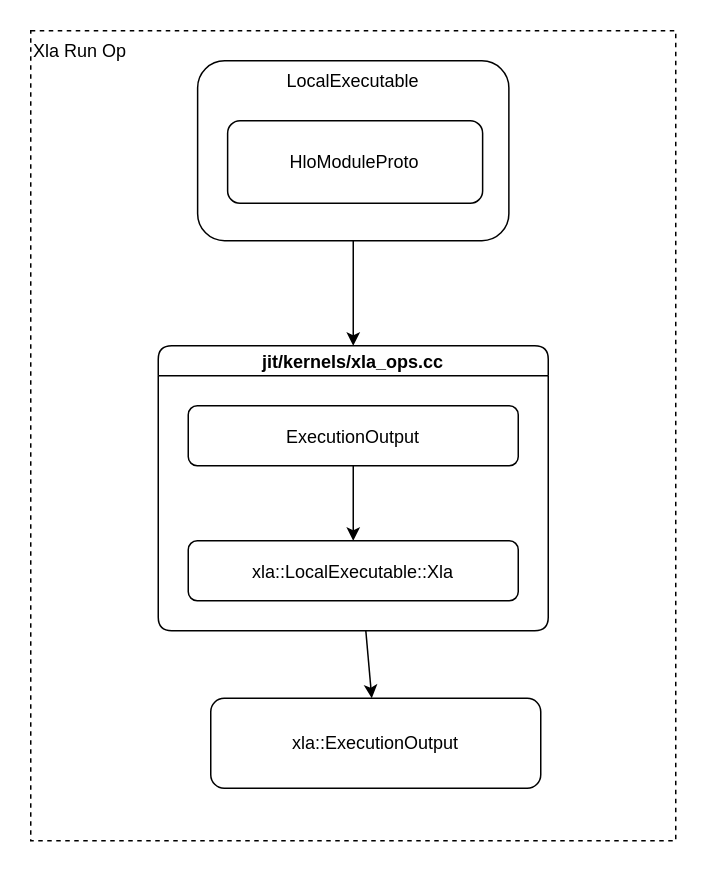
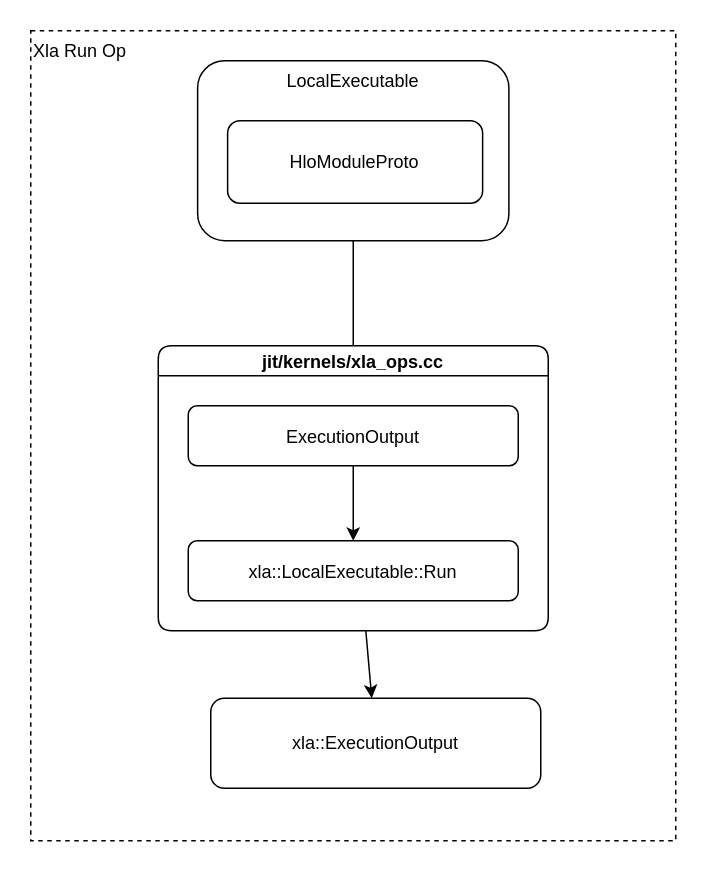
edge "LocalExecutable" -> "jit/kernels/xla_ops.cc": arrowhead classic -> none
node "xla::LocalExecutable::Xla": label "xla::LocalExecutable::Xla" -> "xla::LocalExecutable::Run"
